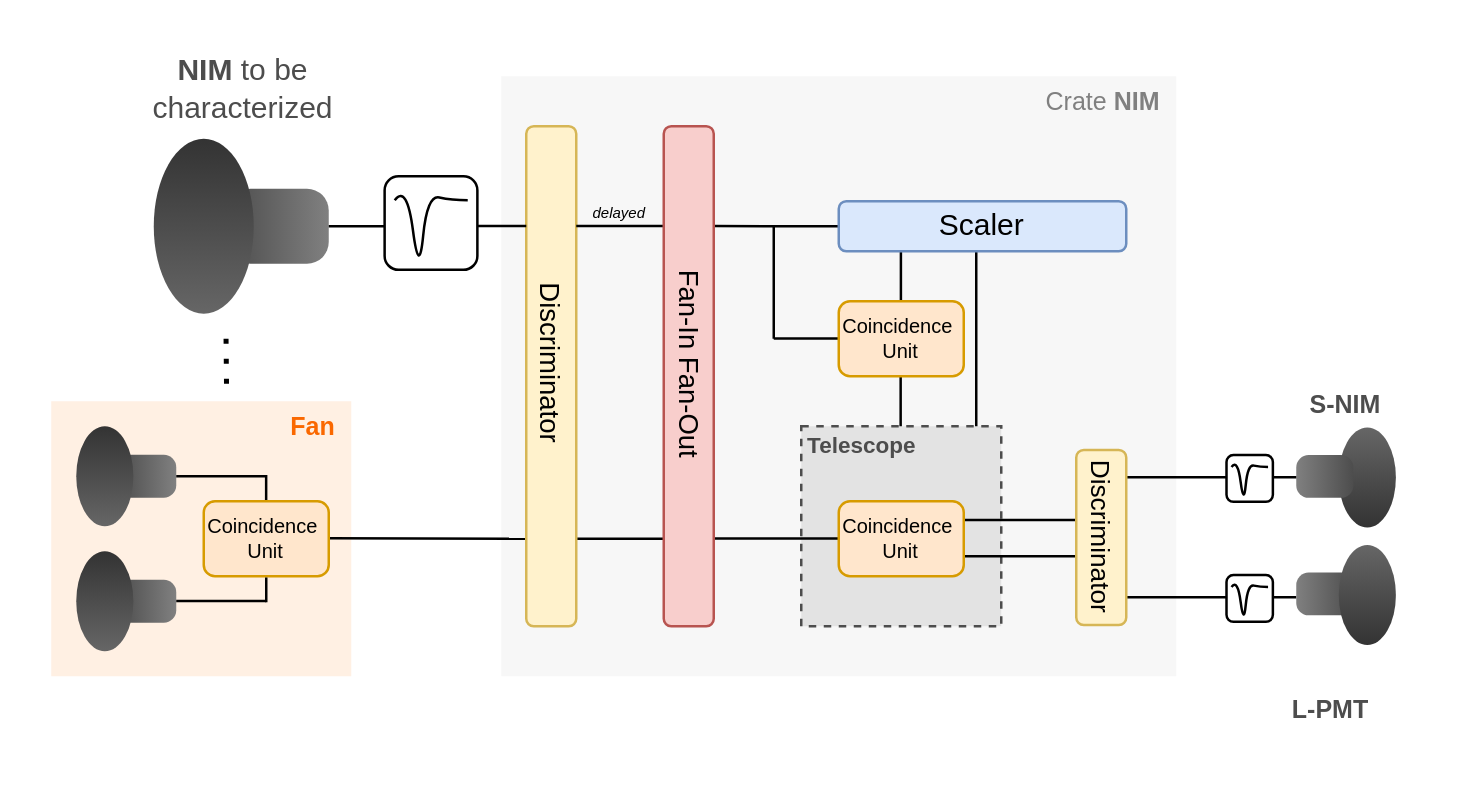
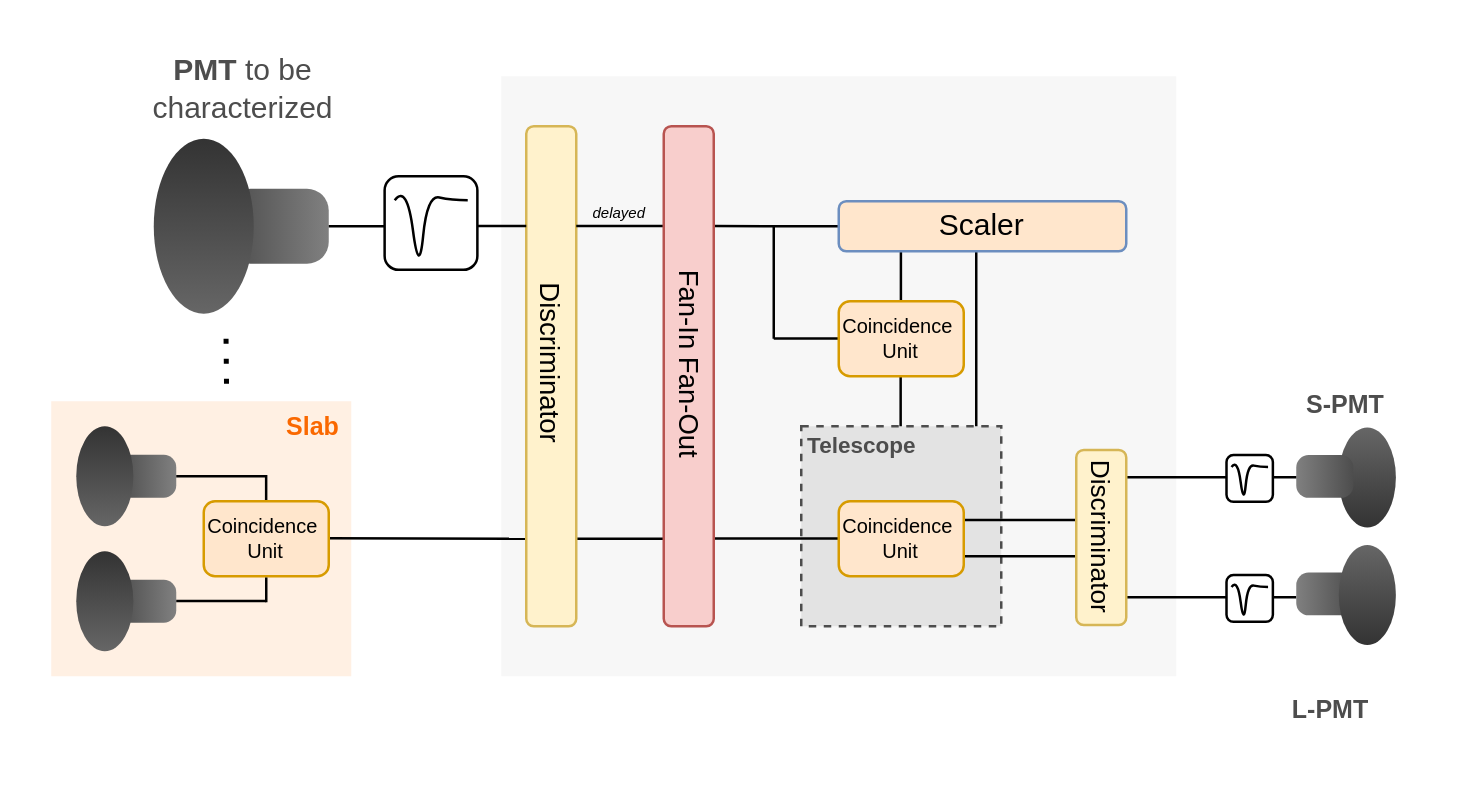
node "NIM to be characterized": label "NIM to be characterized" -> "PMT to be characterized"
node "Crate NIM": removed
node "Scaler": fillcolor #dae8fc -> #ffe6cc
node "S-NIM": label "S-NIM" -> "S-PMT"
node "Fan": label "Fan" -> "Slab"
